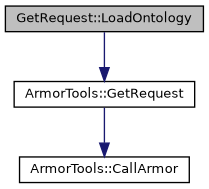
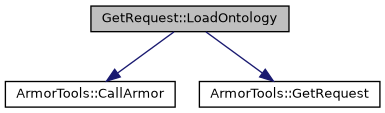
edge "ArmorTools::GetRequest" -> "ArmorTools::CallArmor": now "GetRequest::LoadOntology" -> "ArmorTools::CallArmor"
